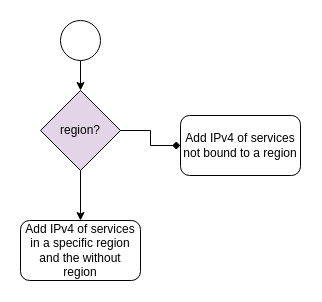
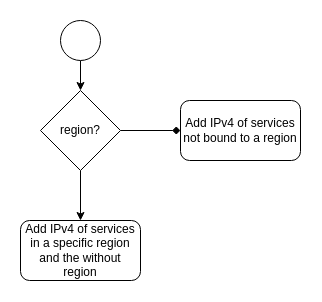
node "region?": fillcolor #e1d5e7 -> #ffffff
node "Add IPv4 of services not bound to a region": moved (241, 146) -> (241, 131)
